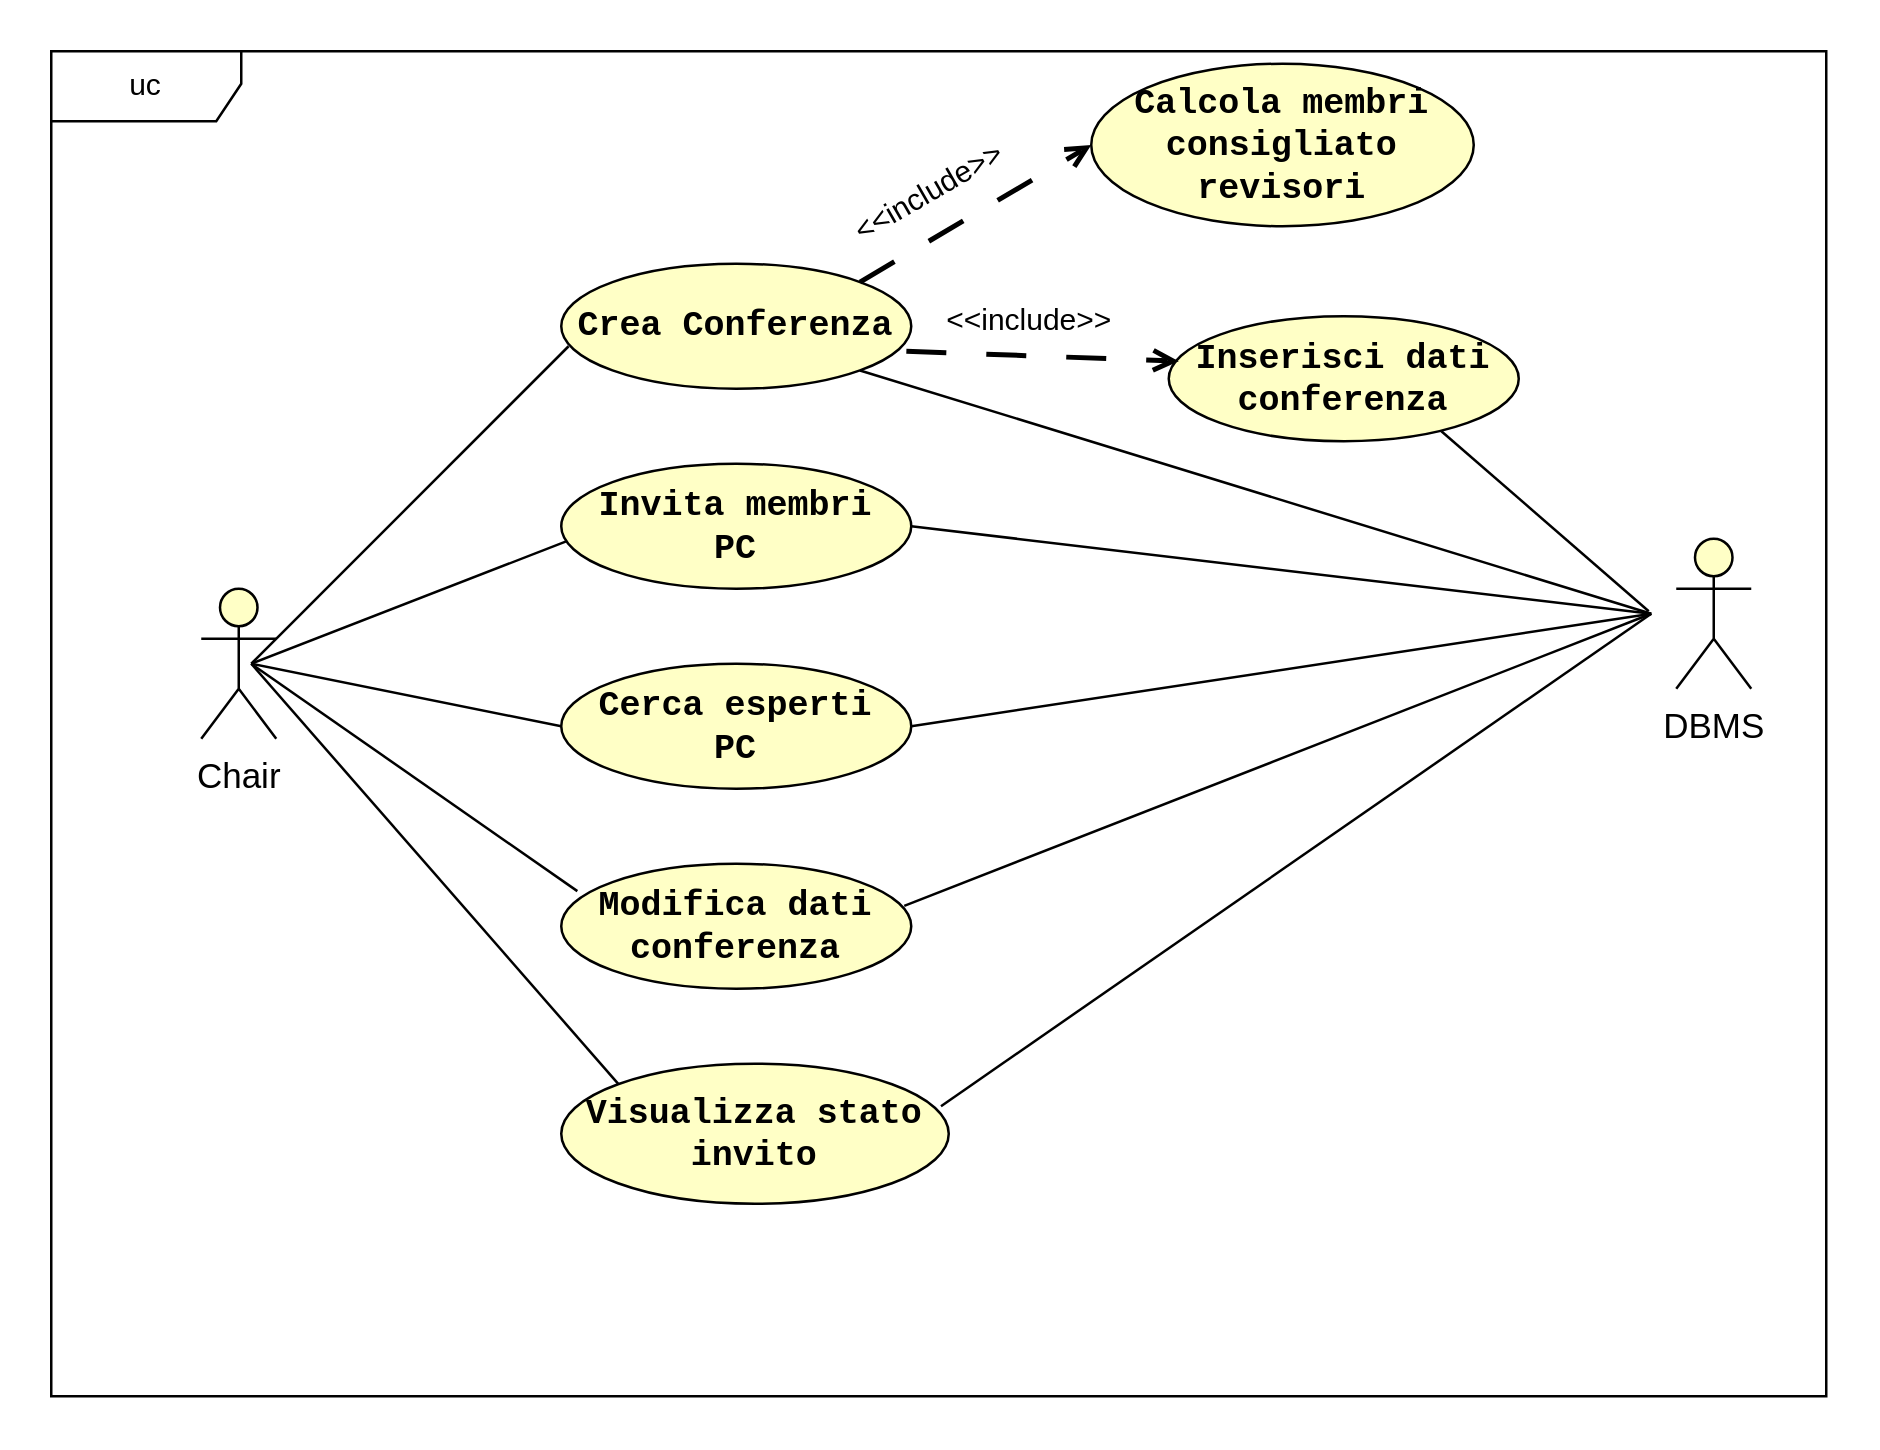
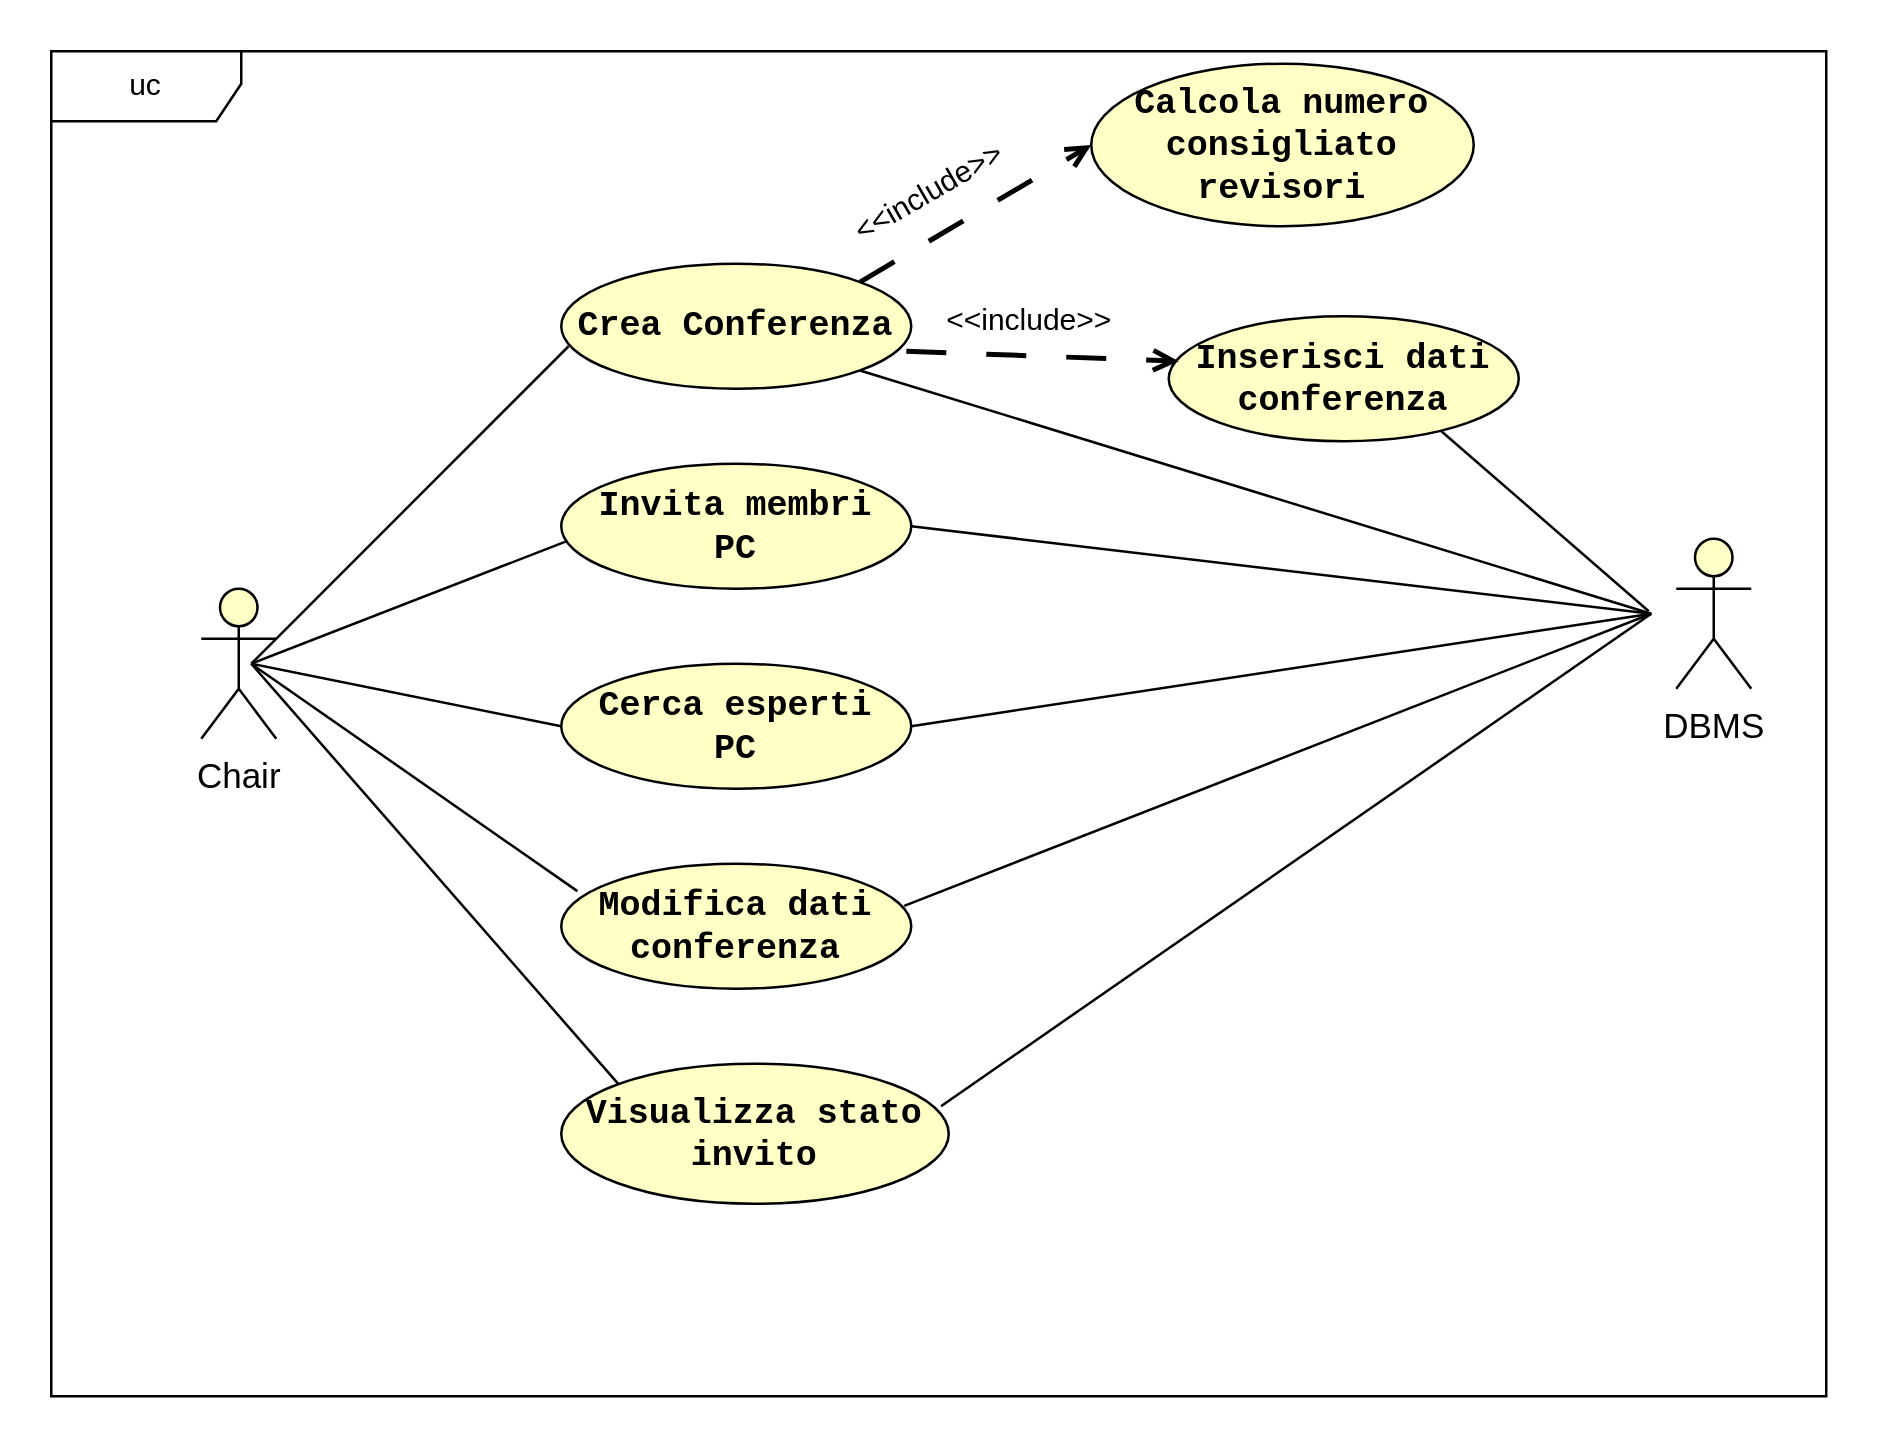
node "Calcola membri consigliato revisori": label "Calcola membri consigliato revisori" -> "Calcola numero consigliato revisori"
